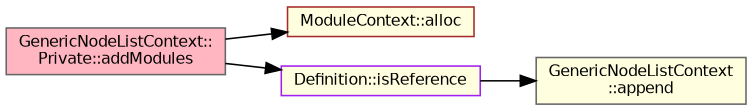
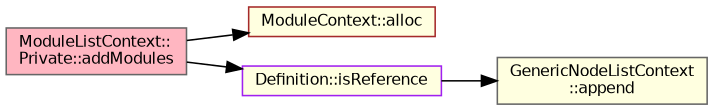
node "GenericNodeListContext:: Private::addModules": label "GenericNodeListContext:: Private::addModules" -> "ModuleListContext:: Private::addModules"
